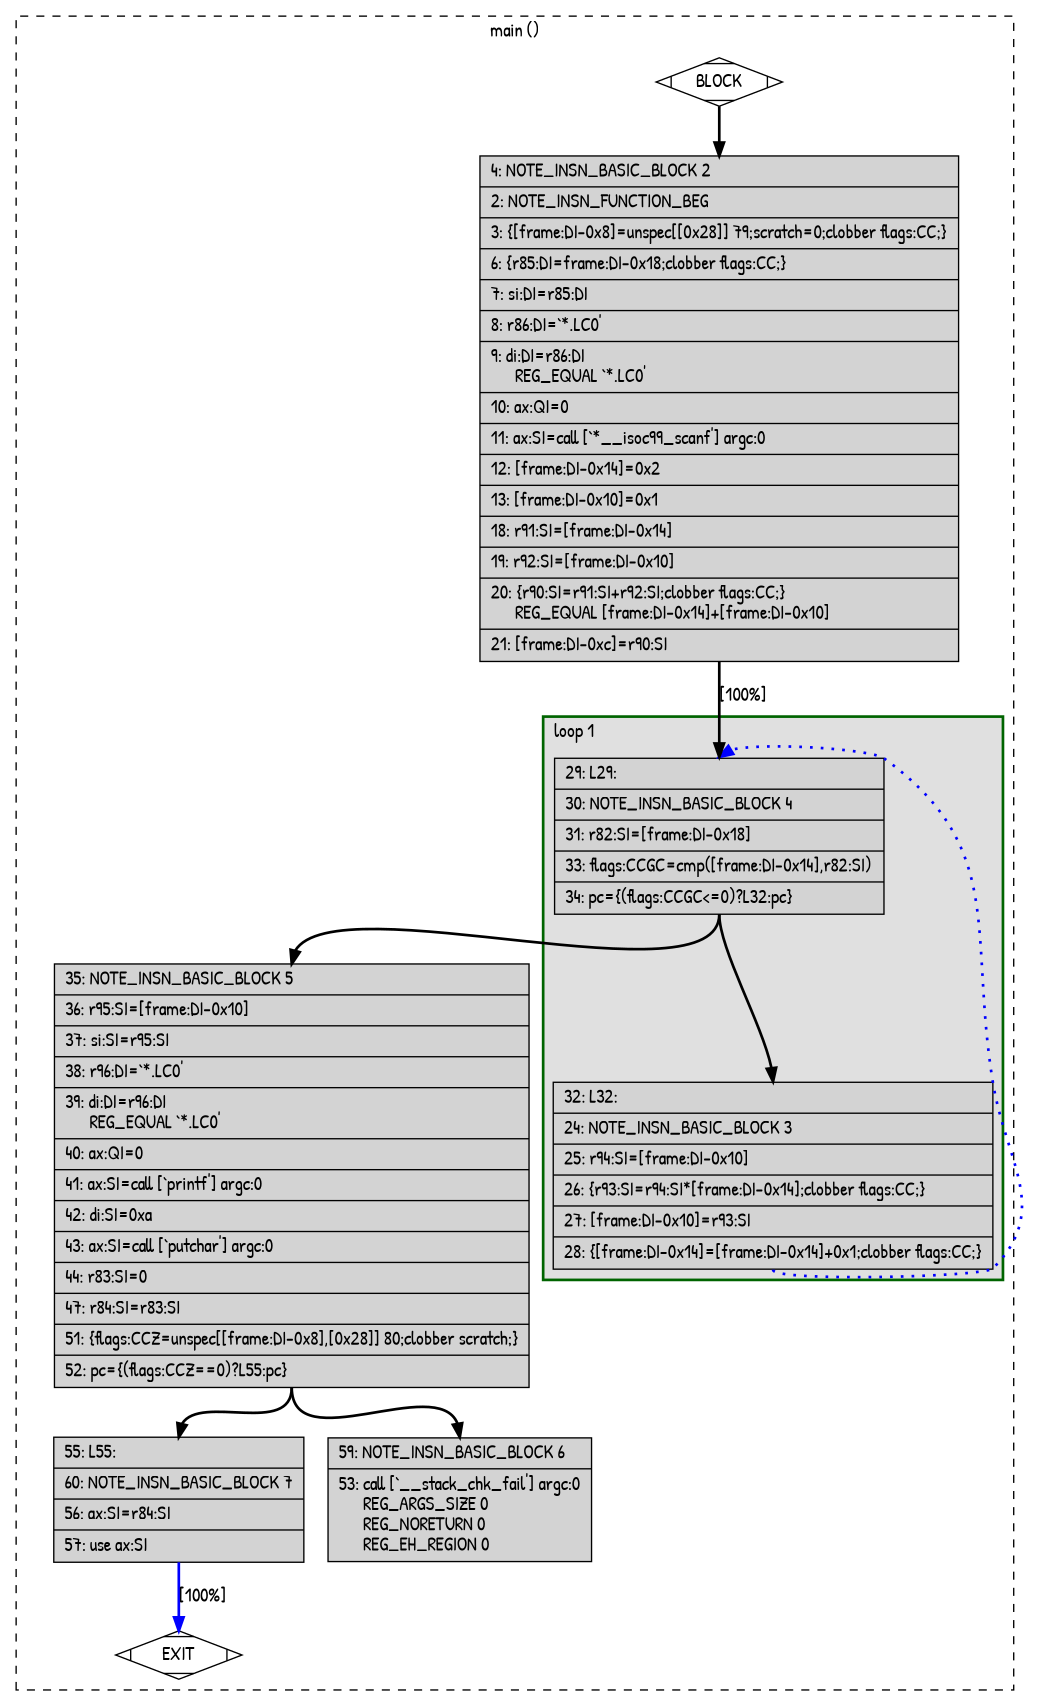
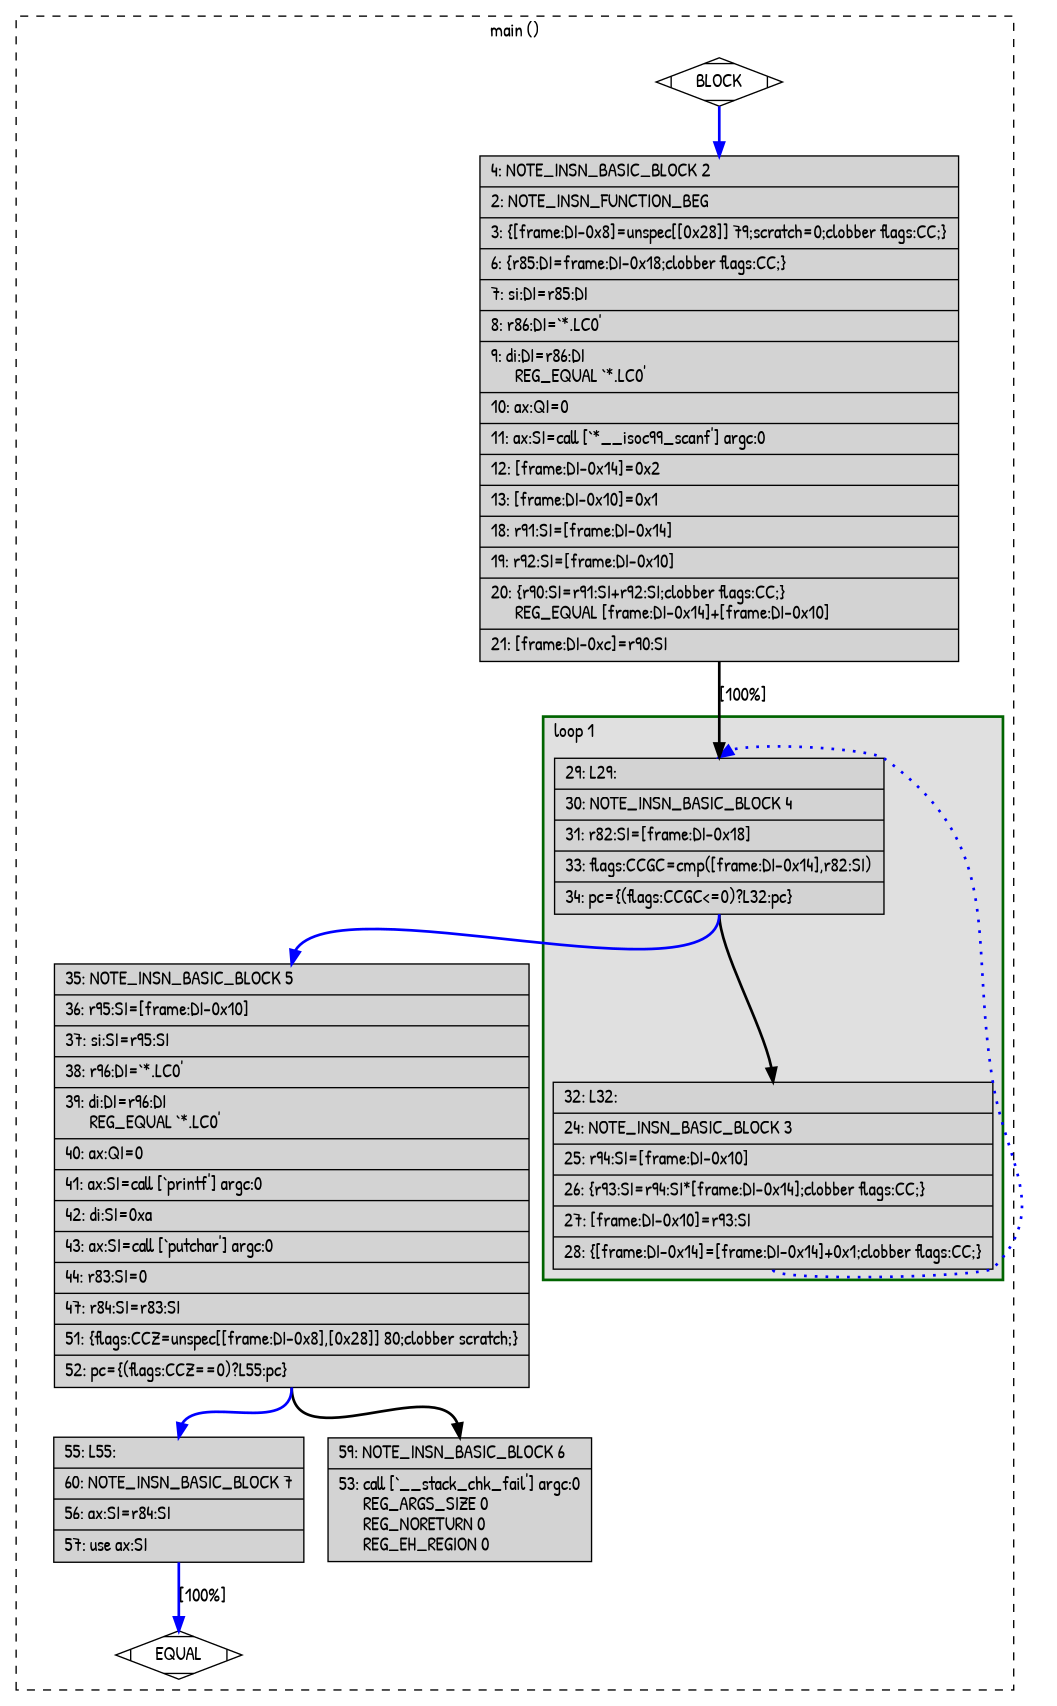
edge "BLOCK" -> "4: NOTE_INSN_BASIC_BLOCK 2": color black -> blue
edge "29: L29:" -> "35: NOTE_INSN_BASIC_BLOCK 5": color black -> blue
edge "35: NOTE_INSN_BASIC_BLOCK 5" -> "55: L55:": color black -> blue
node "EXIT": label "EXIT" -> "EQUAL"
